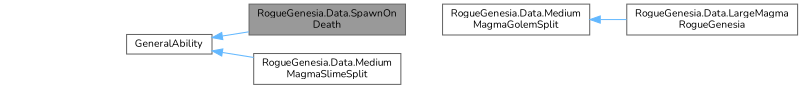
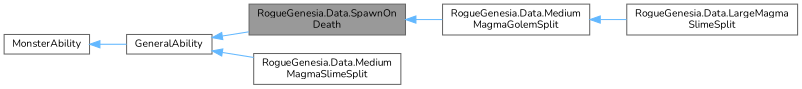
edge "RogueGenesia.Data.Medium MagmaGolemSplit" -> "RogueGenesia.Data.SpawnOn Death": added
node "RogueGenesia.Data.LargeMagma RogueGenesia": label "RogueGenesia.Data.LargeMagma RogueGenesia" -> "RogueGenesia.Data.LargeMagma SlimeSplit"
node "MonsterAbility": added
